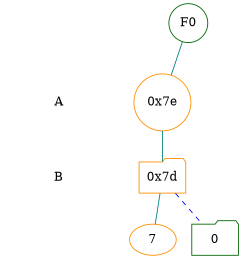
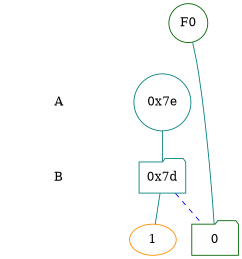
edge "F0" -- "0x7e": now "F0" -- "0"
node "0x7e": color darkorange -> teal
node "0x7d": color darkorange -> teal
node "7": label "7" -> "1"
